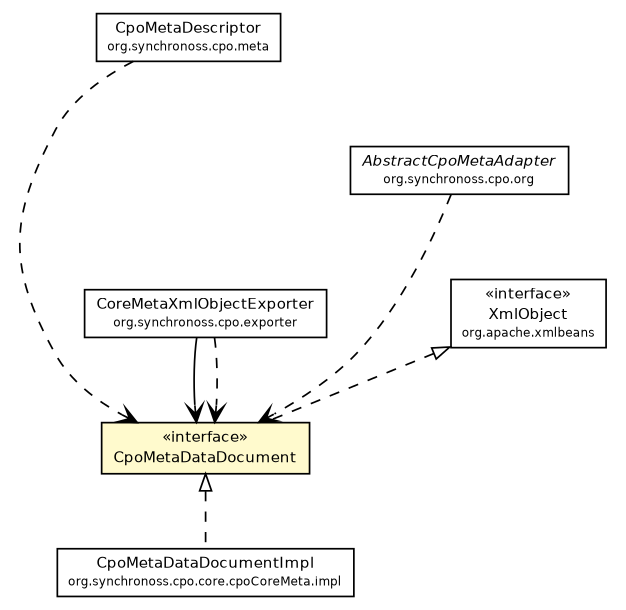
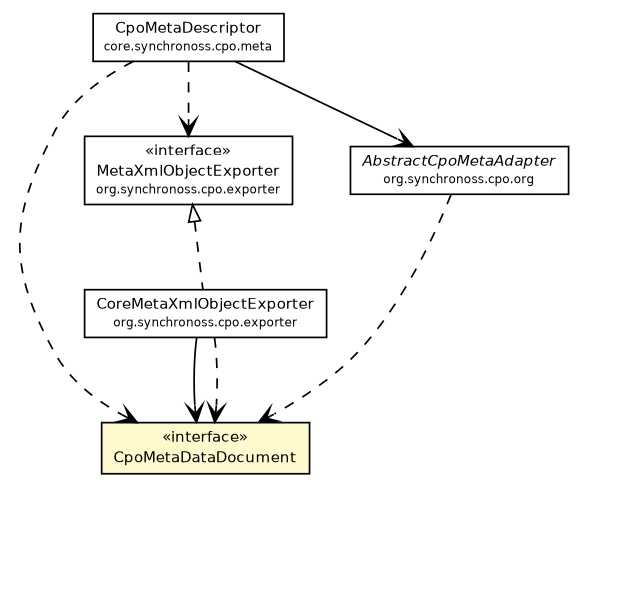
node "CpoMetaDescriptor": text "org.synchronoss.cpo.meta" -> "core.synchronoss.cpo.meta"
edge "CpoMetaDescriptor" -> "AbstractCpoMetaAdapter": added
node "MetaXmlObjectExporter": added
node "XmlObject": removed
node "CpoMetaDataDocumentImpl": removed
